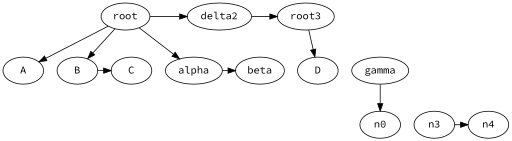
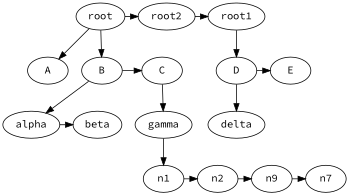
node "delta2": label "delta2" -> "root2"
node "root3": label "root3" -> "root1"
edge "root" -> "alpha": now "B" -> "alpha"
node "E": added
edge "C" -> "gamma": added
node "delta": added
node "n0": label "n0" -> "n1"
node "n3": label "n3" -> "n9"
node "n4": label "n4" -> "n7"
node "n2": added
